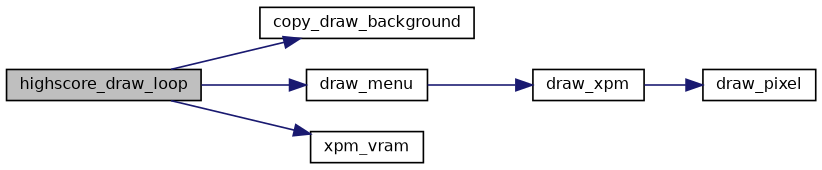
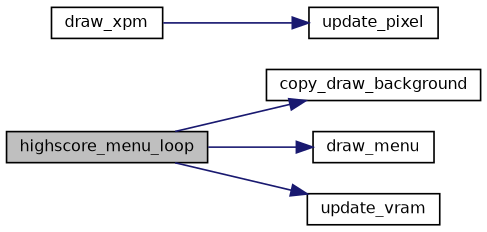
node "highscore_draw_loop": label "highscore_draw_loop" -> "highscore_menu_loop"
edge "draw_menu" -> "draw_xpm": removed
node "draw_pixel": label "draw_pixel" -> "update_pixel"
node "xpm_vram": label "xpm_vram" -> "update_vram"
